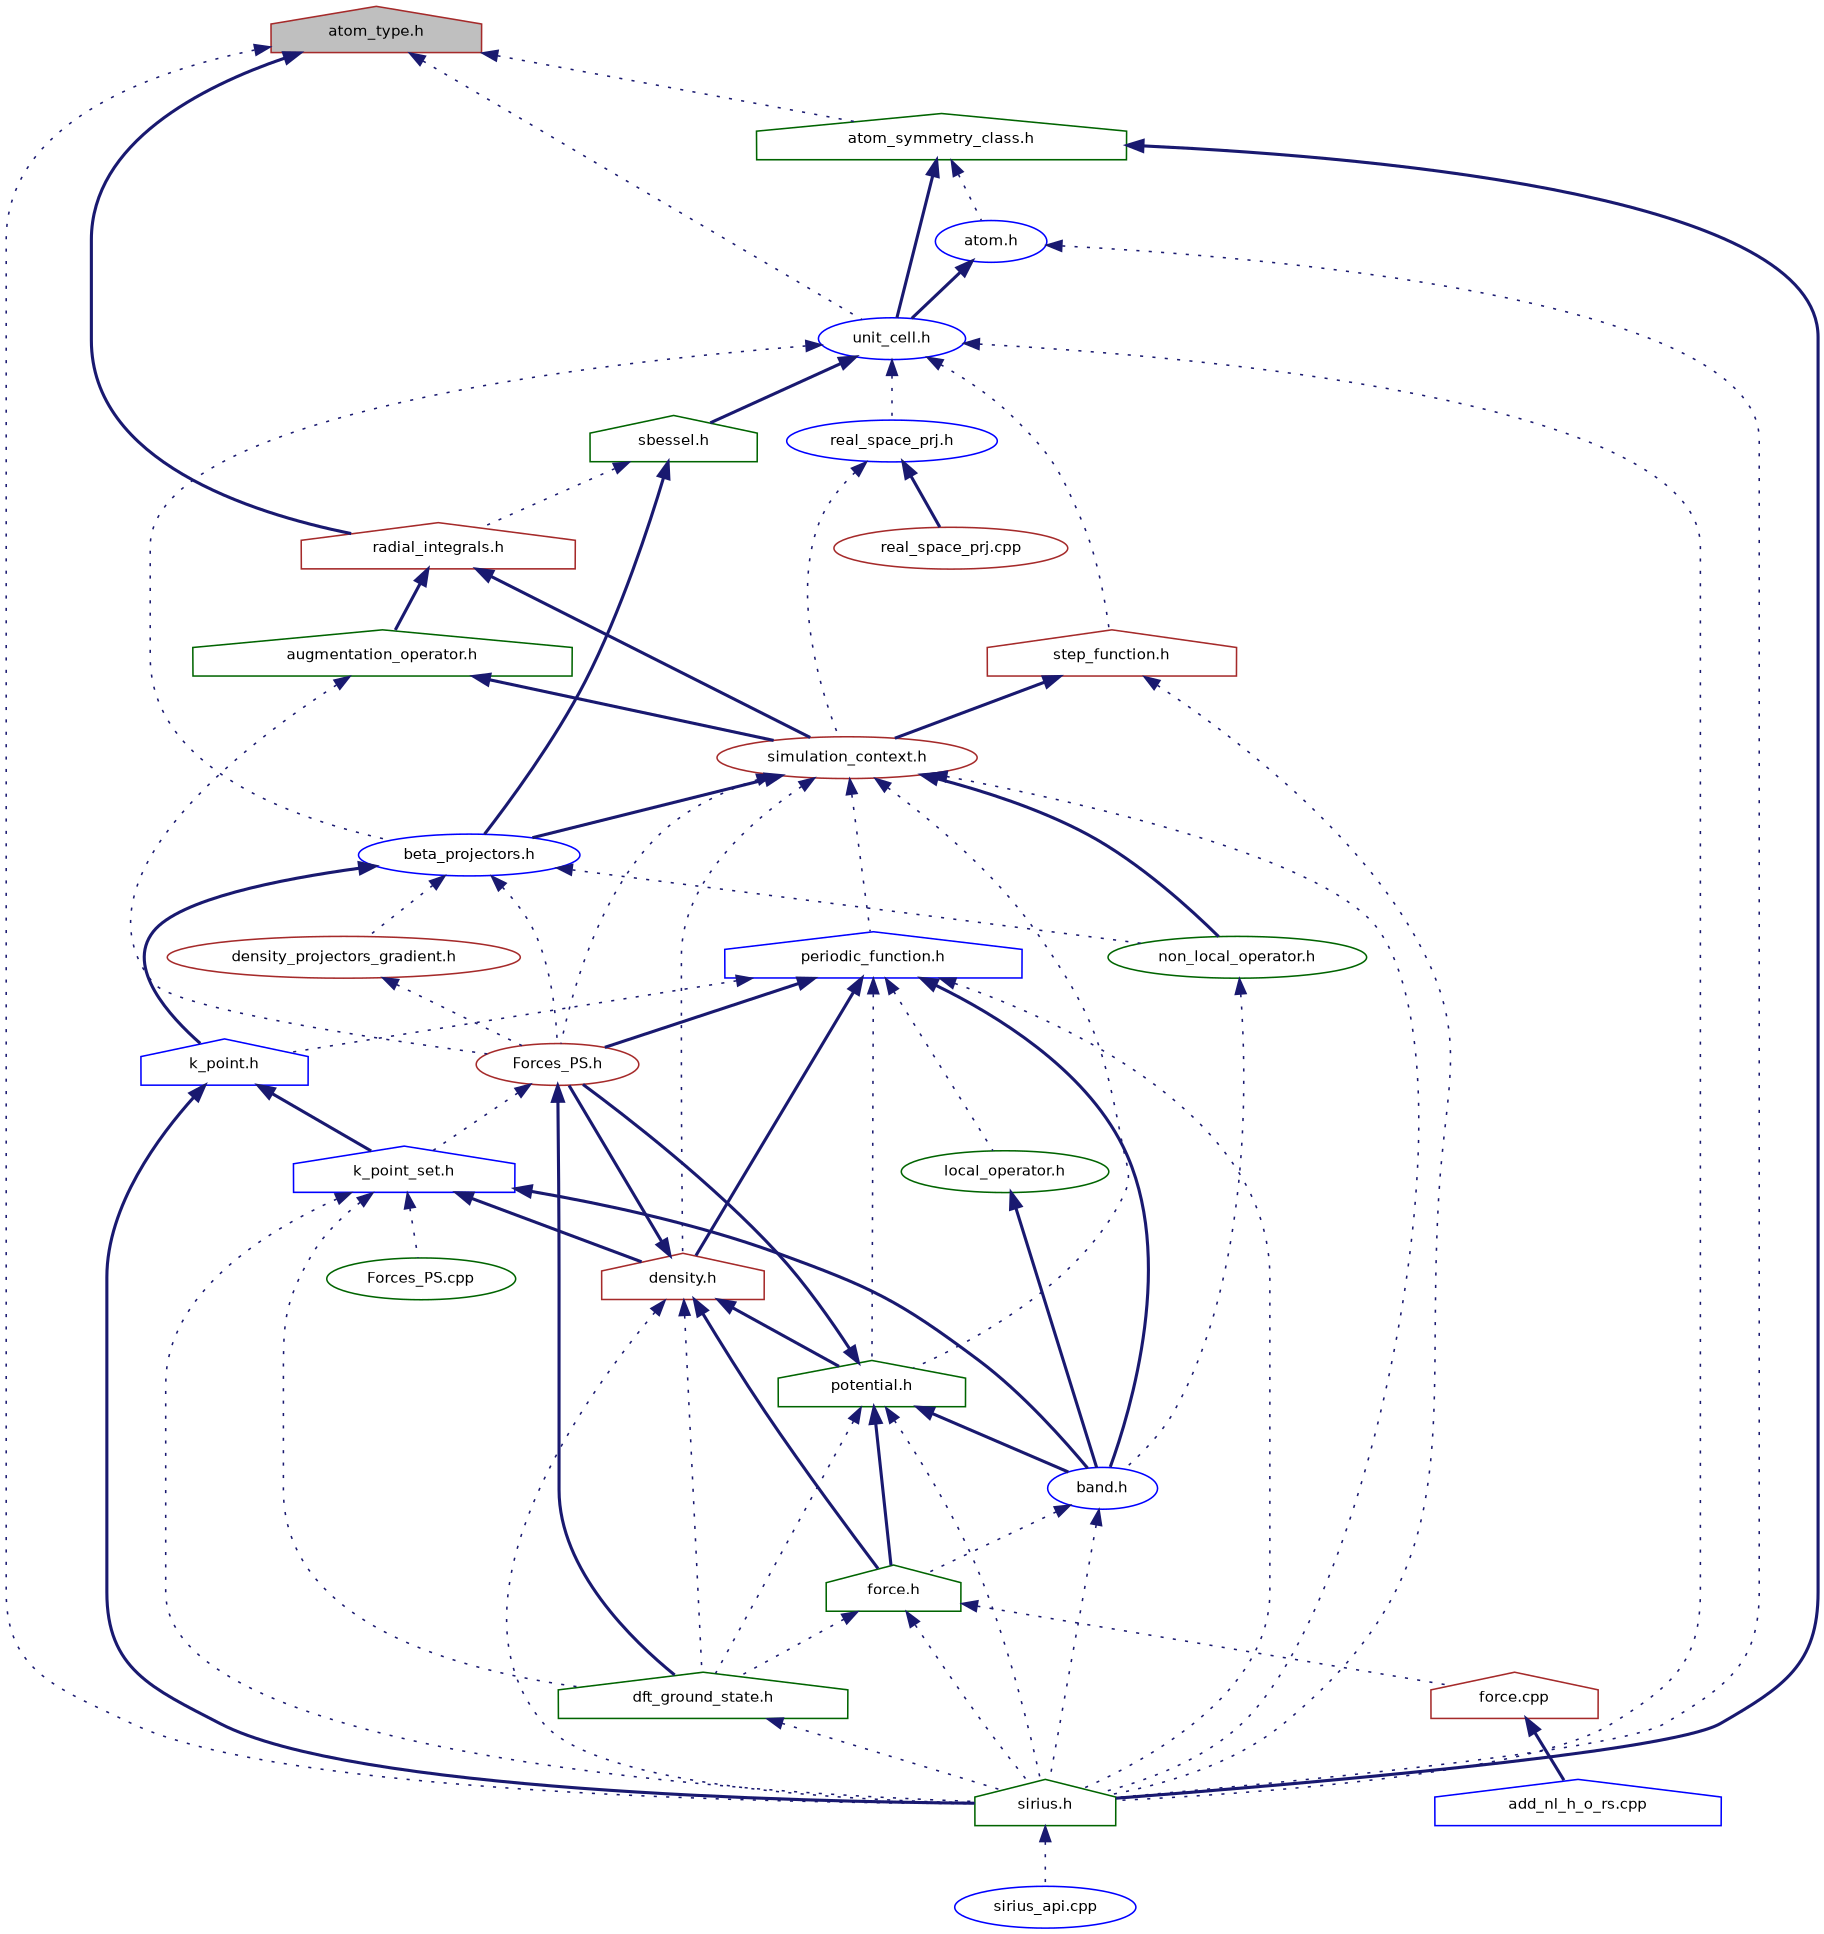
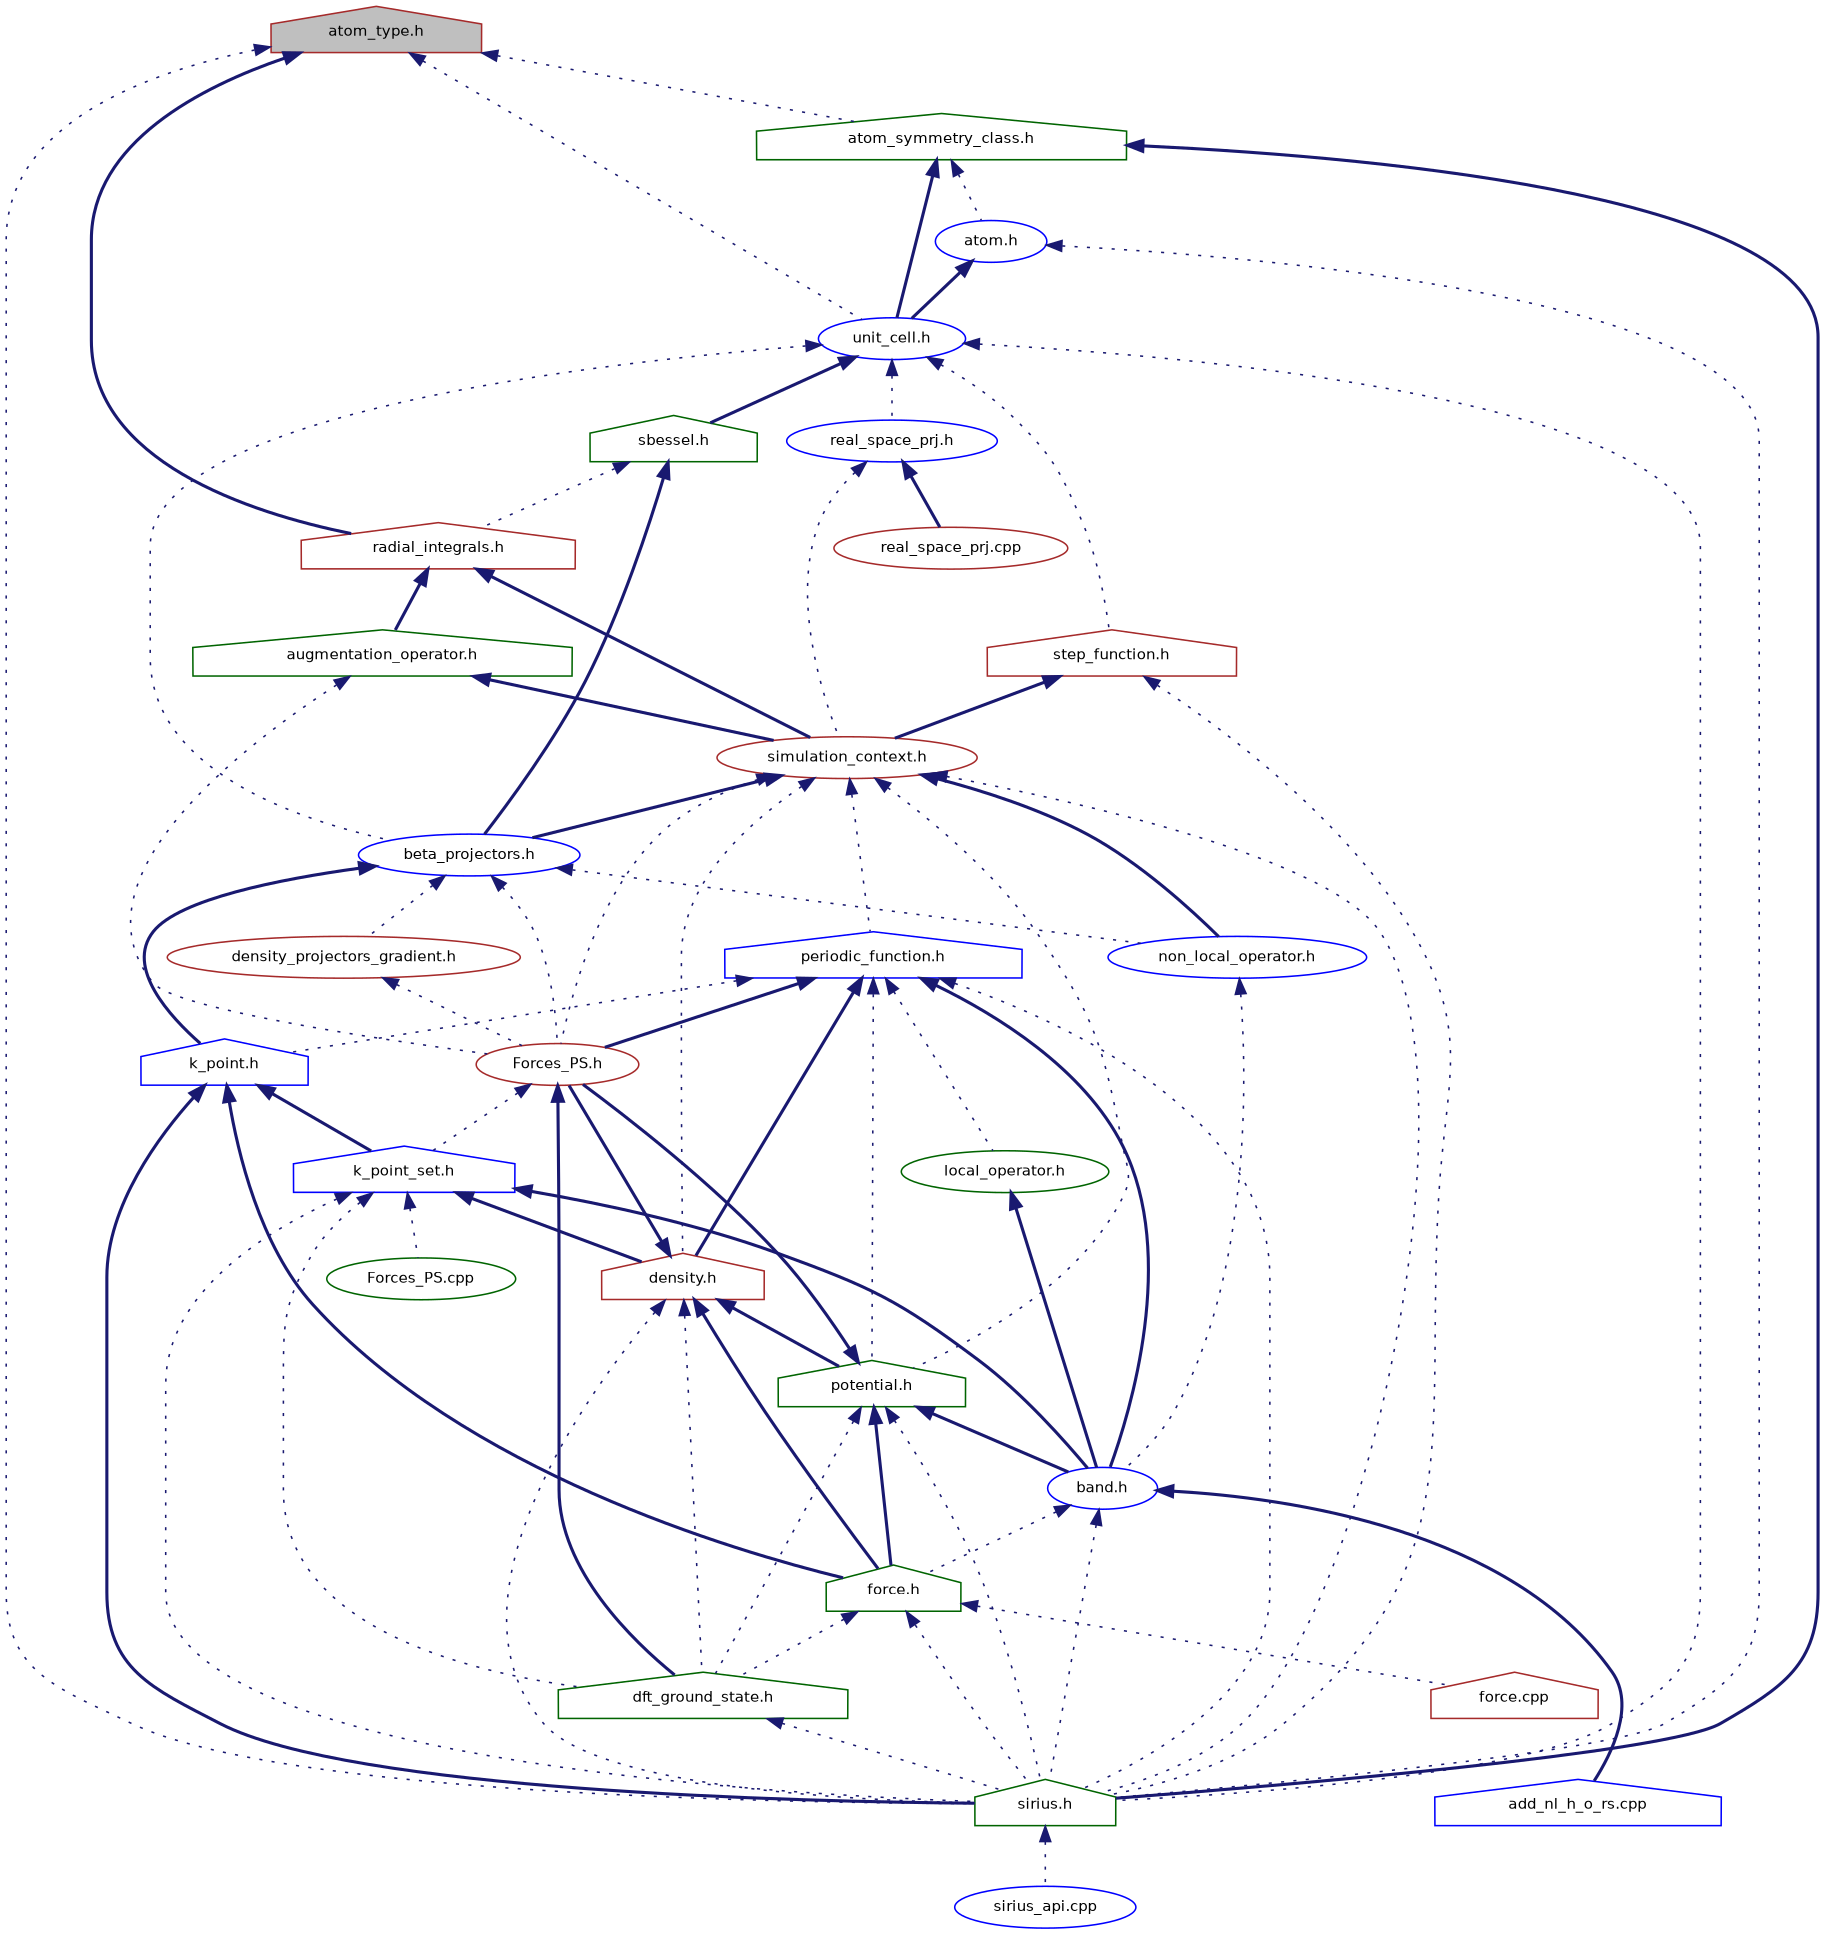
node "non_local_operator.h": color darkgreen -> blue
edge "force.h" -> "k_point.h": added
edge "add_nl_h_o_rs.cpp" -> "force.cpp": now "add_nl_h_o_rs.cpp" -> "band.h"
